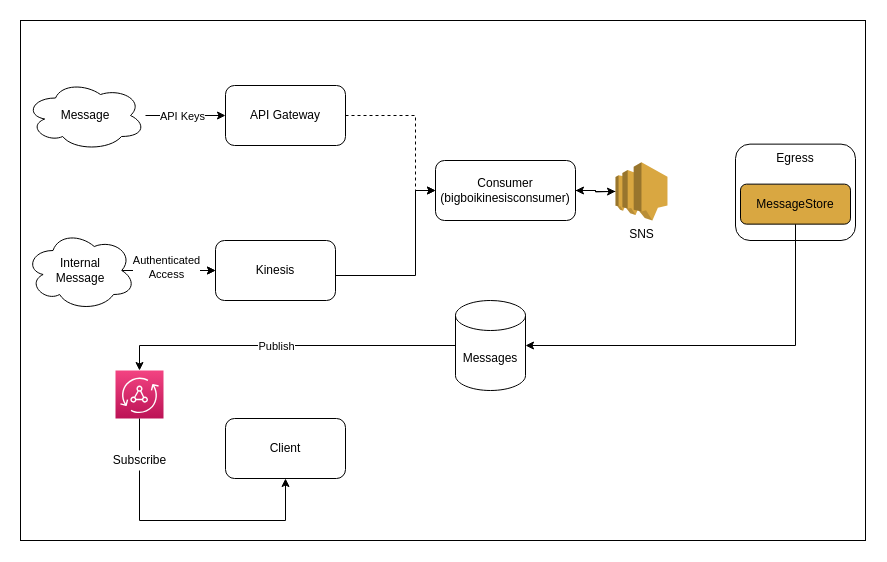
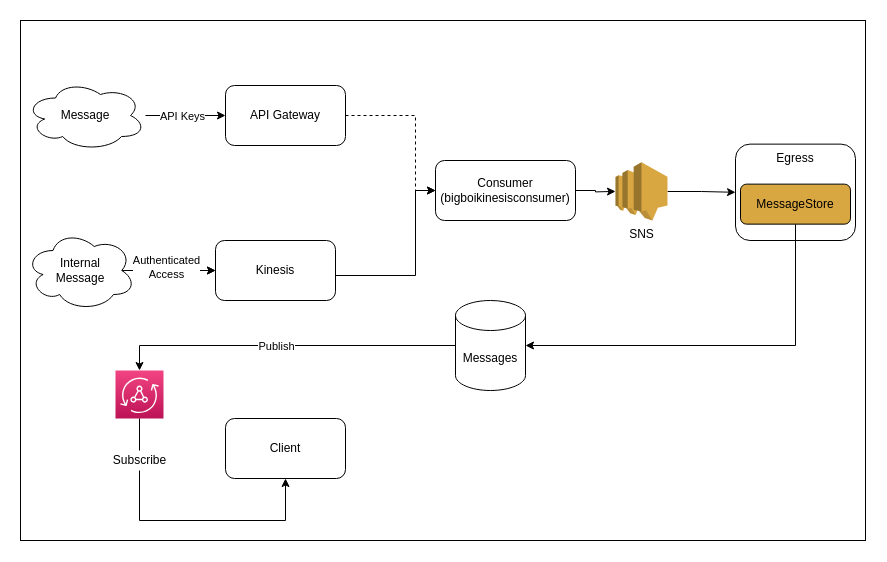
edge "SNS" -> "Consumer (bigboikinesisconsumer)": now "SNS" -> "Egress"
